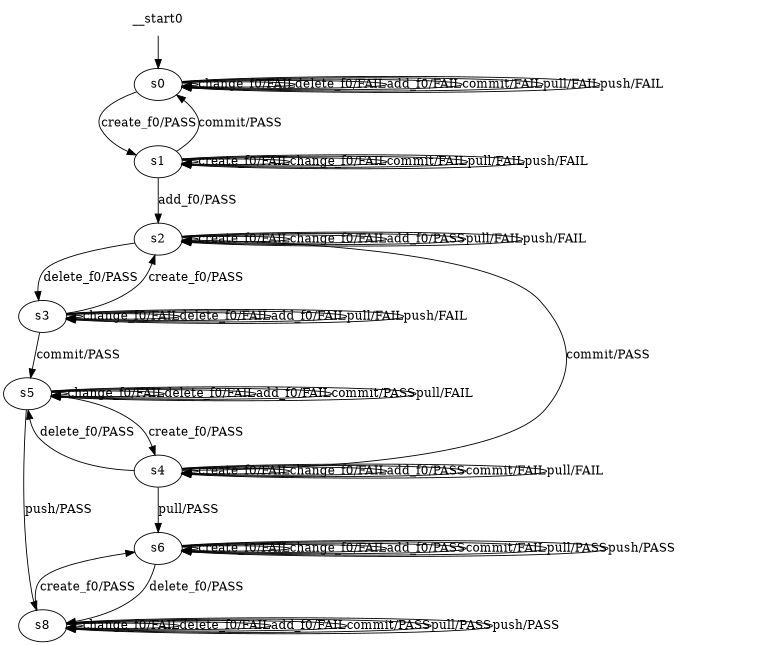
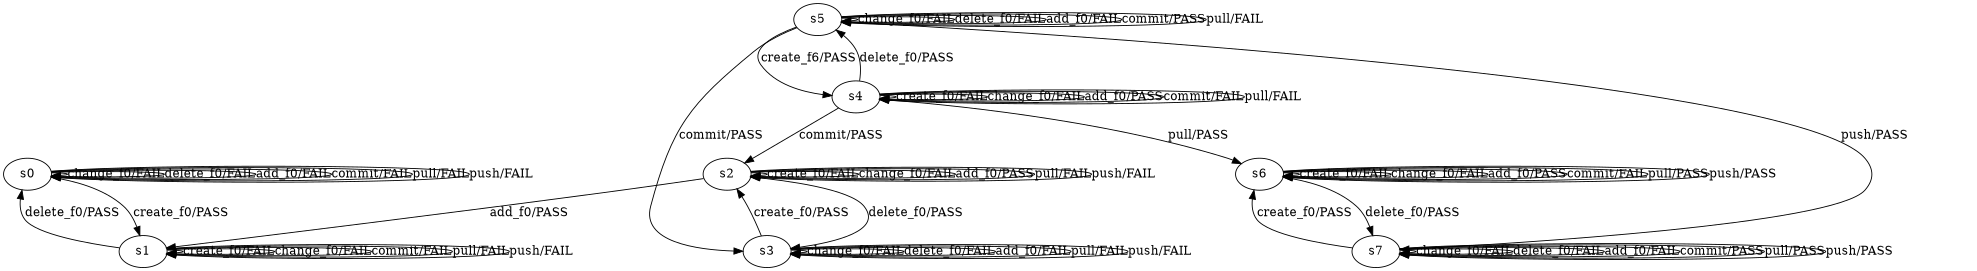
node "__start0": removed
edge "s1" -> "s0": label "commit/PASS" -> "delete_f0/PASS"
edge "s1" -> "s2": reversed
edge "s3" -> "s5": reversed
edge "s5" -> "s4": label "create_f0/PASS" -> "create_f6/PASS"
node "s8": label "s8" -> "s7"
